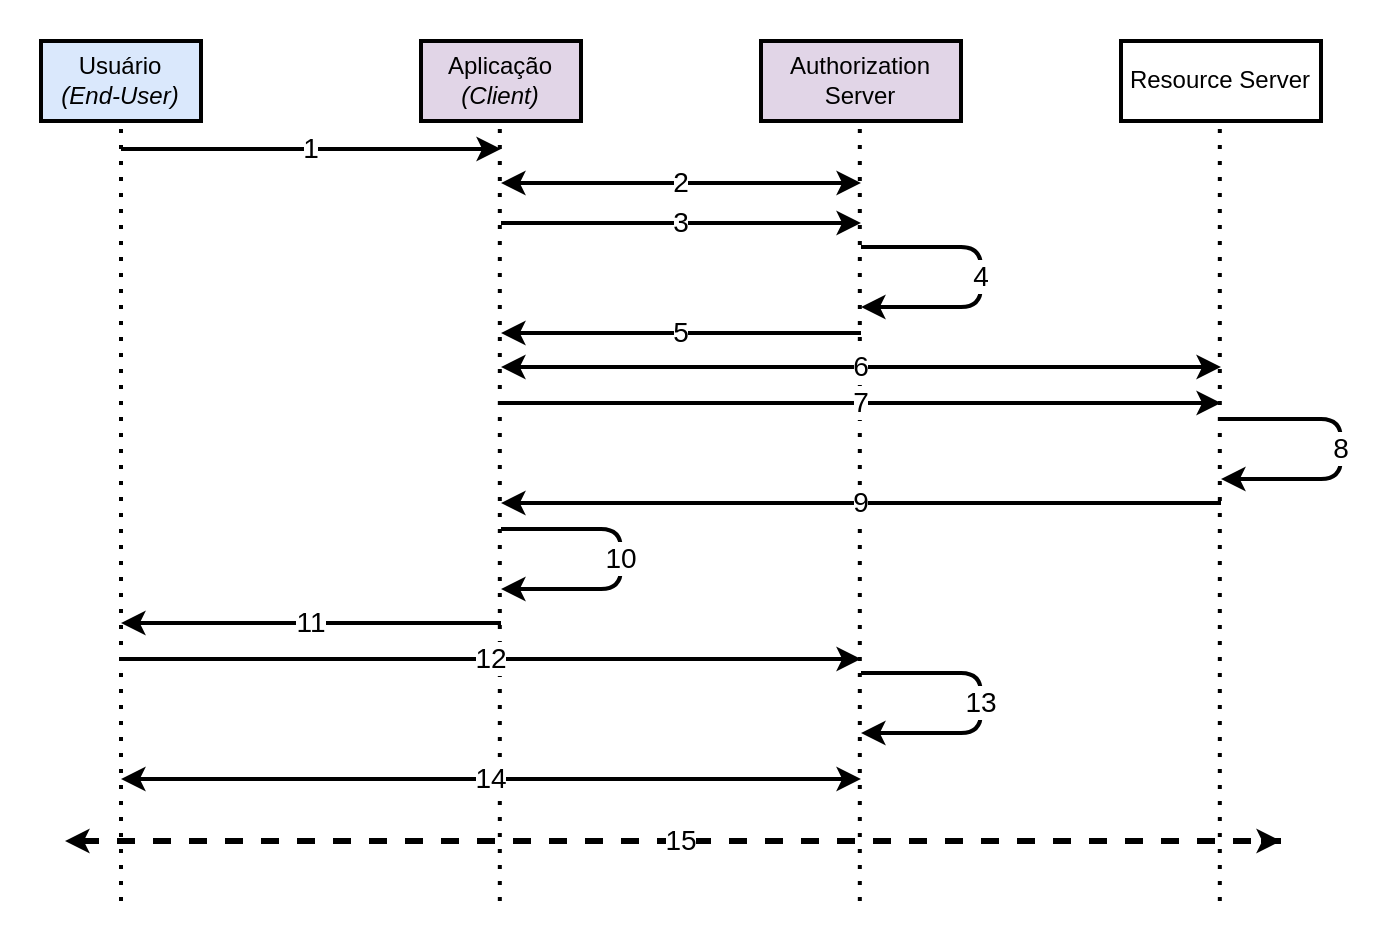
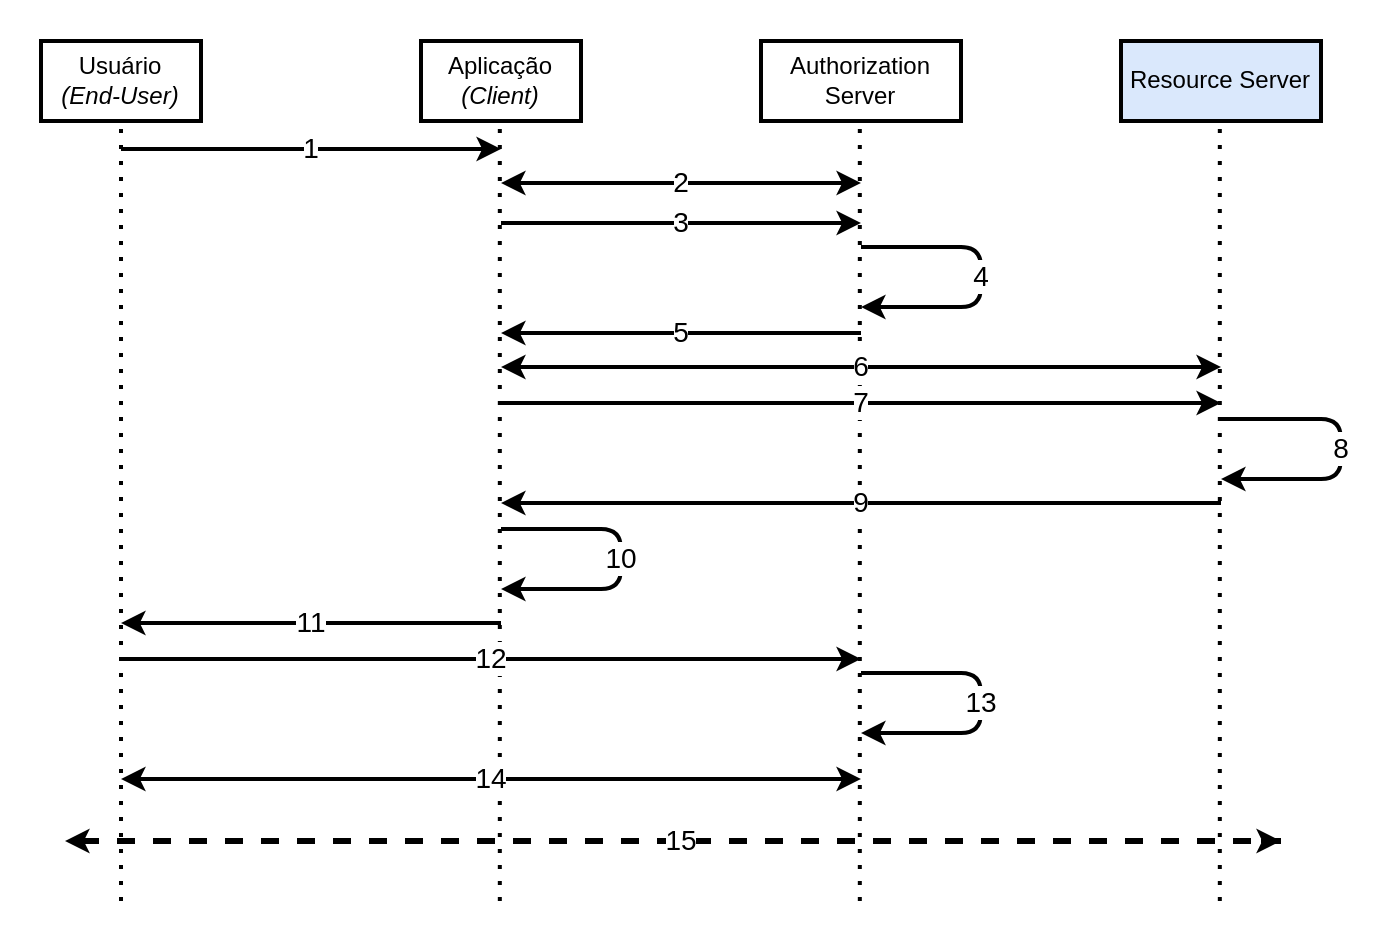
node "Usuário (End-User)": fillcolor #dae8fc -> #ffffff
node "Aplicação (Client)": fillcolor #e1d5e7 -> #ffffff
node "Authorization Server": fillcolor #e1d5e7 -> #ffffff
node "Resource Server": fillcolor #ffffff -> #dae8fc
